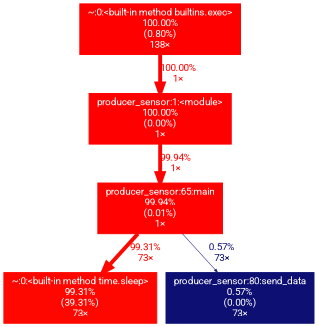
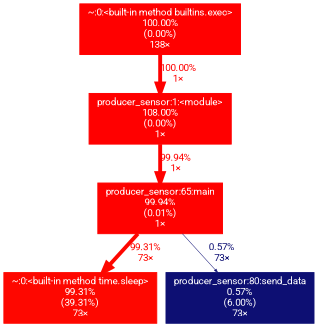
node "~:0:<built-in method builtins.exec> 100.00% (0.80%) 138×": label "~:0:<built-in method builtins.exec> 100.00% (0.80%) 138×" -> "~:0:<built-in method builtins.exec> 100.00% (0.00%) 138×"
node "producer_sensor:1:<module> 100.00% (0.00%) 1×": label "producer_sensor:1:<module> 100.00% (0.00%) 1×" -> "producer_sensor:1:<module> 108.00% (0.00%) 1×"
node "producer_sensor:80:send_data 0.57% (0.00%) 73×": label "producer_sensor:80:send_data 0.57% (0.00%) 73×" -> "producer_sensor:80:send_data 0.57% (6.00%) 73×"
